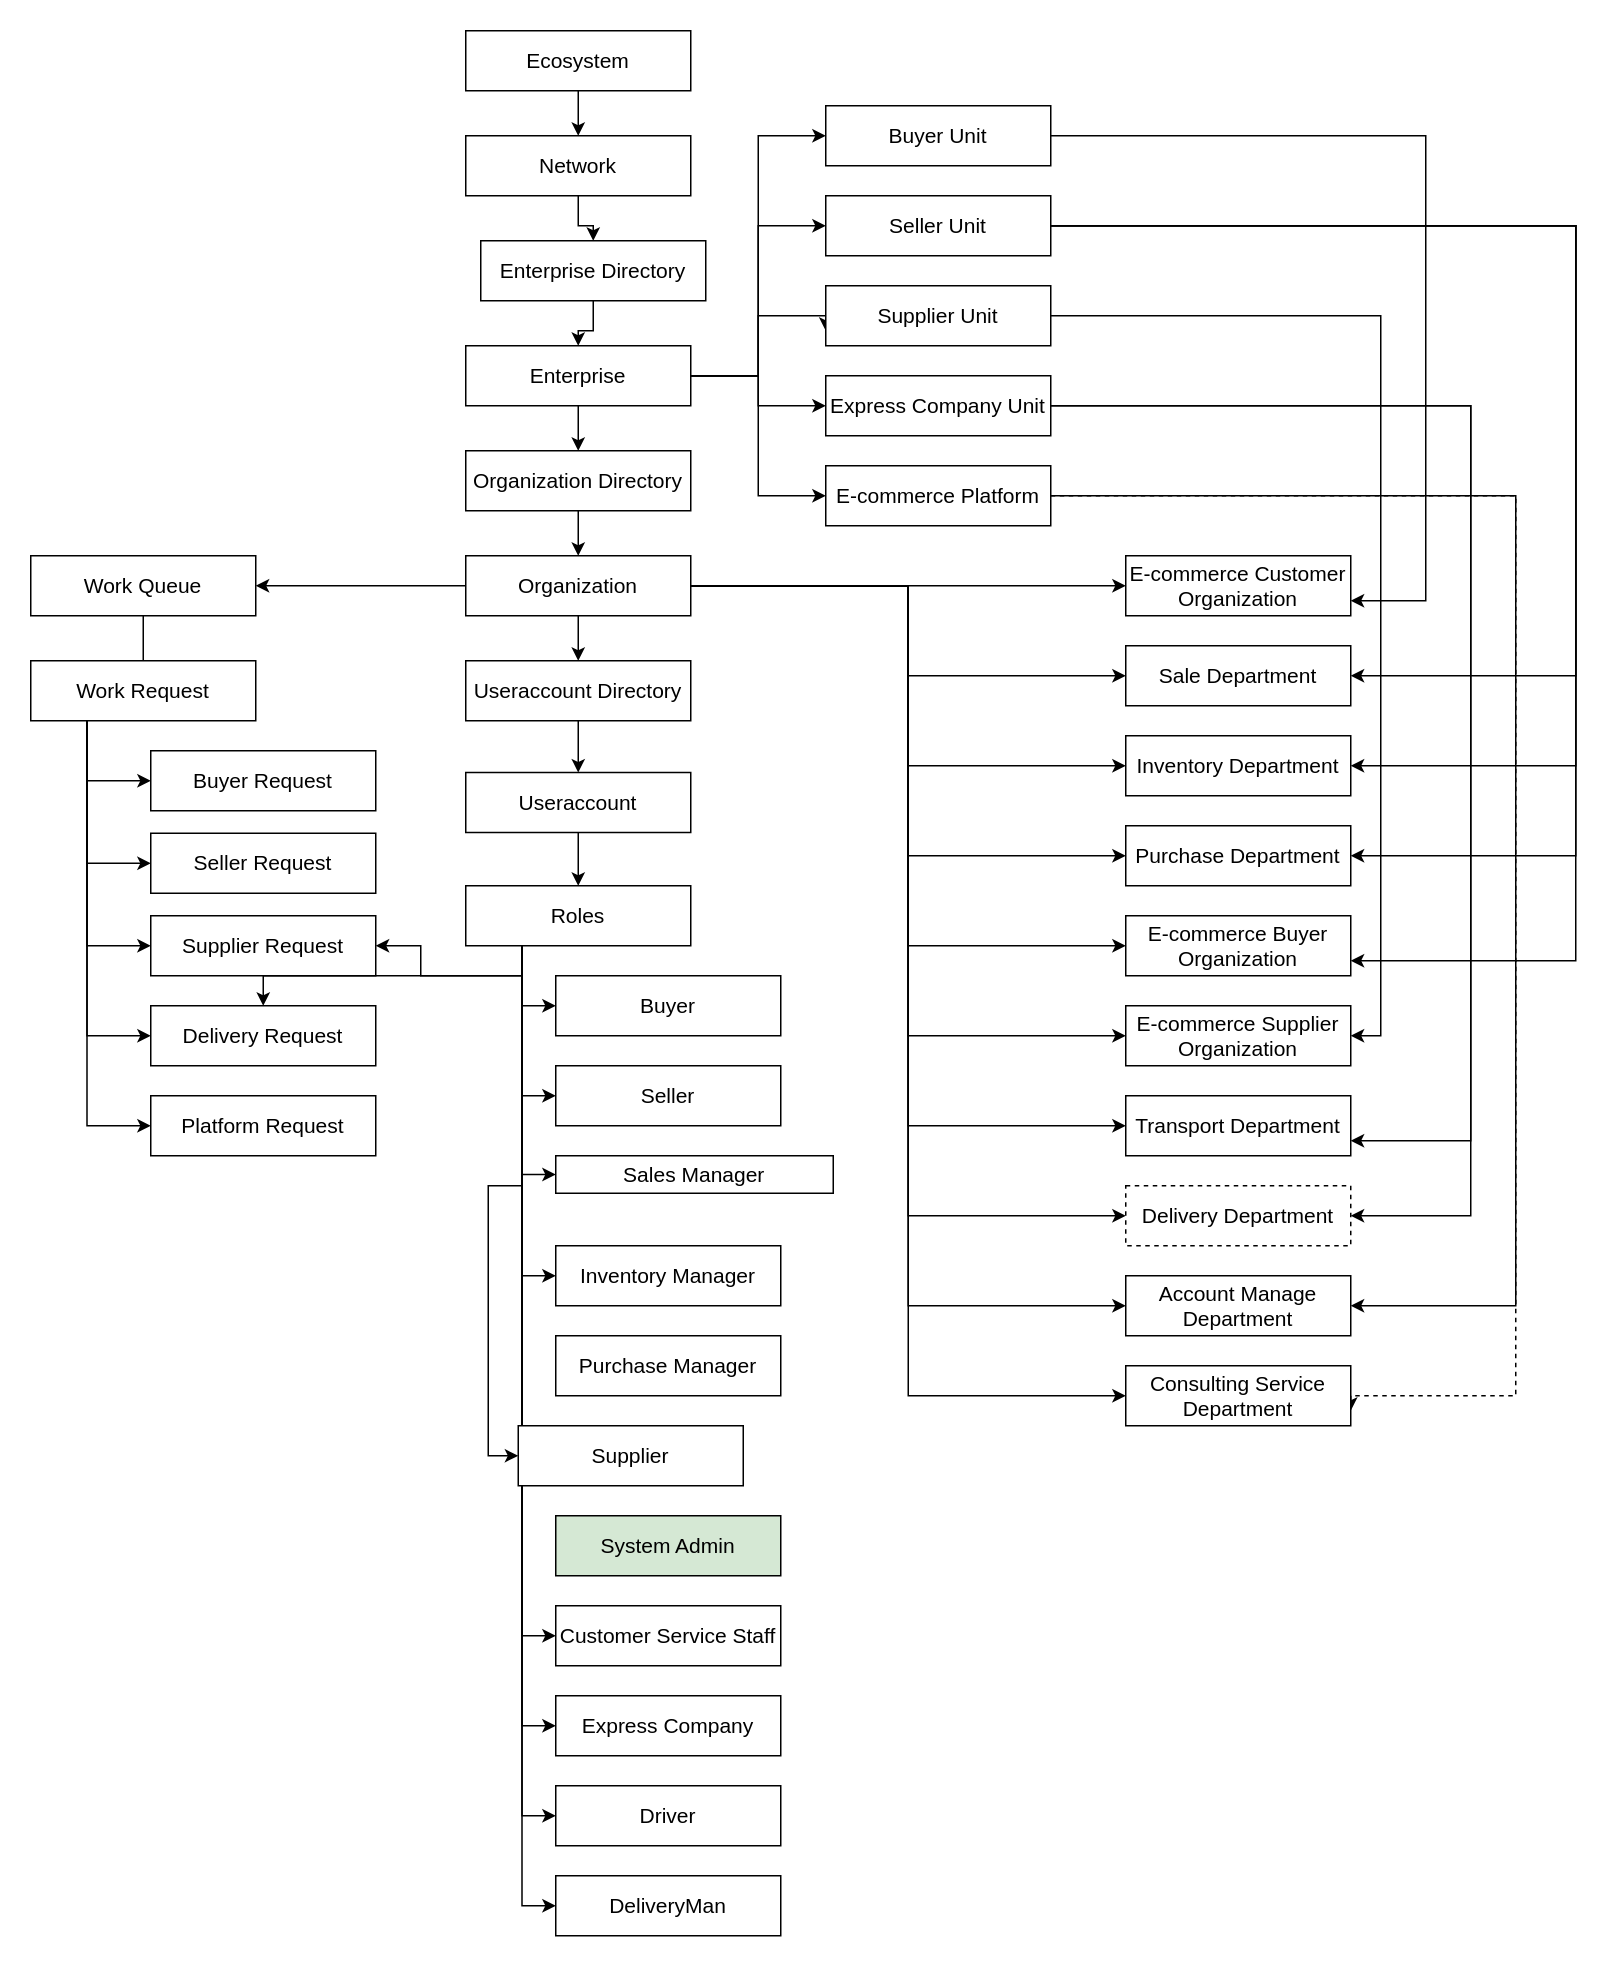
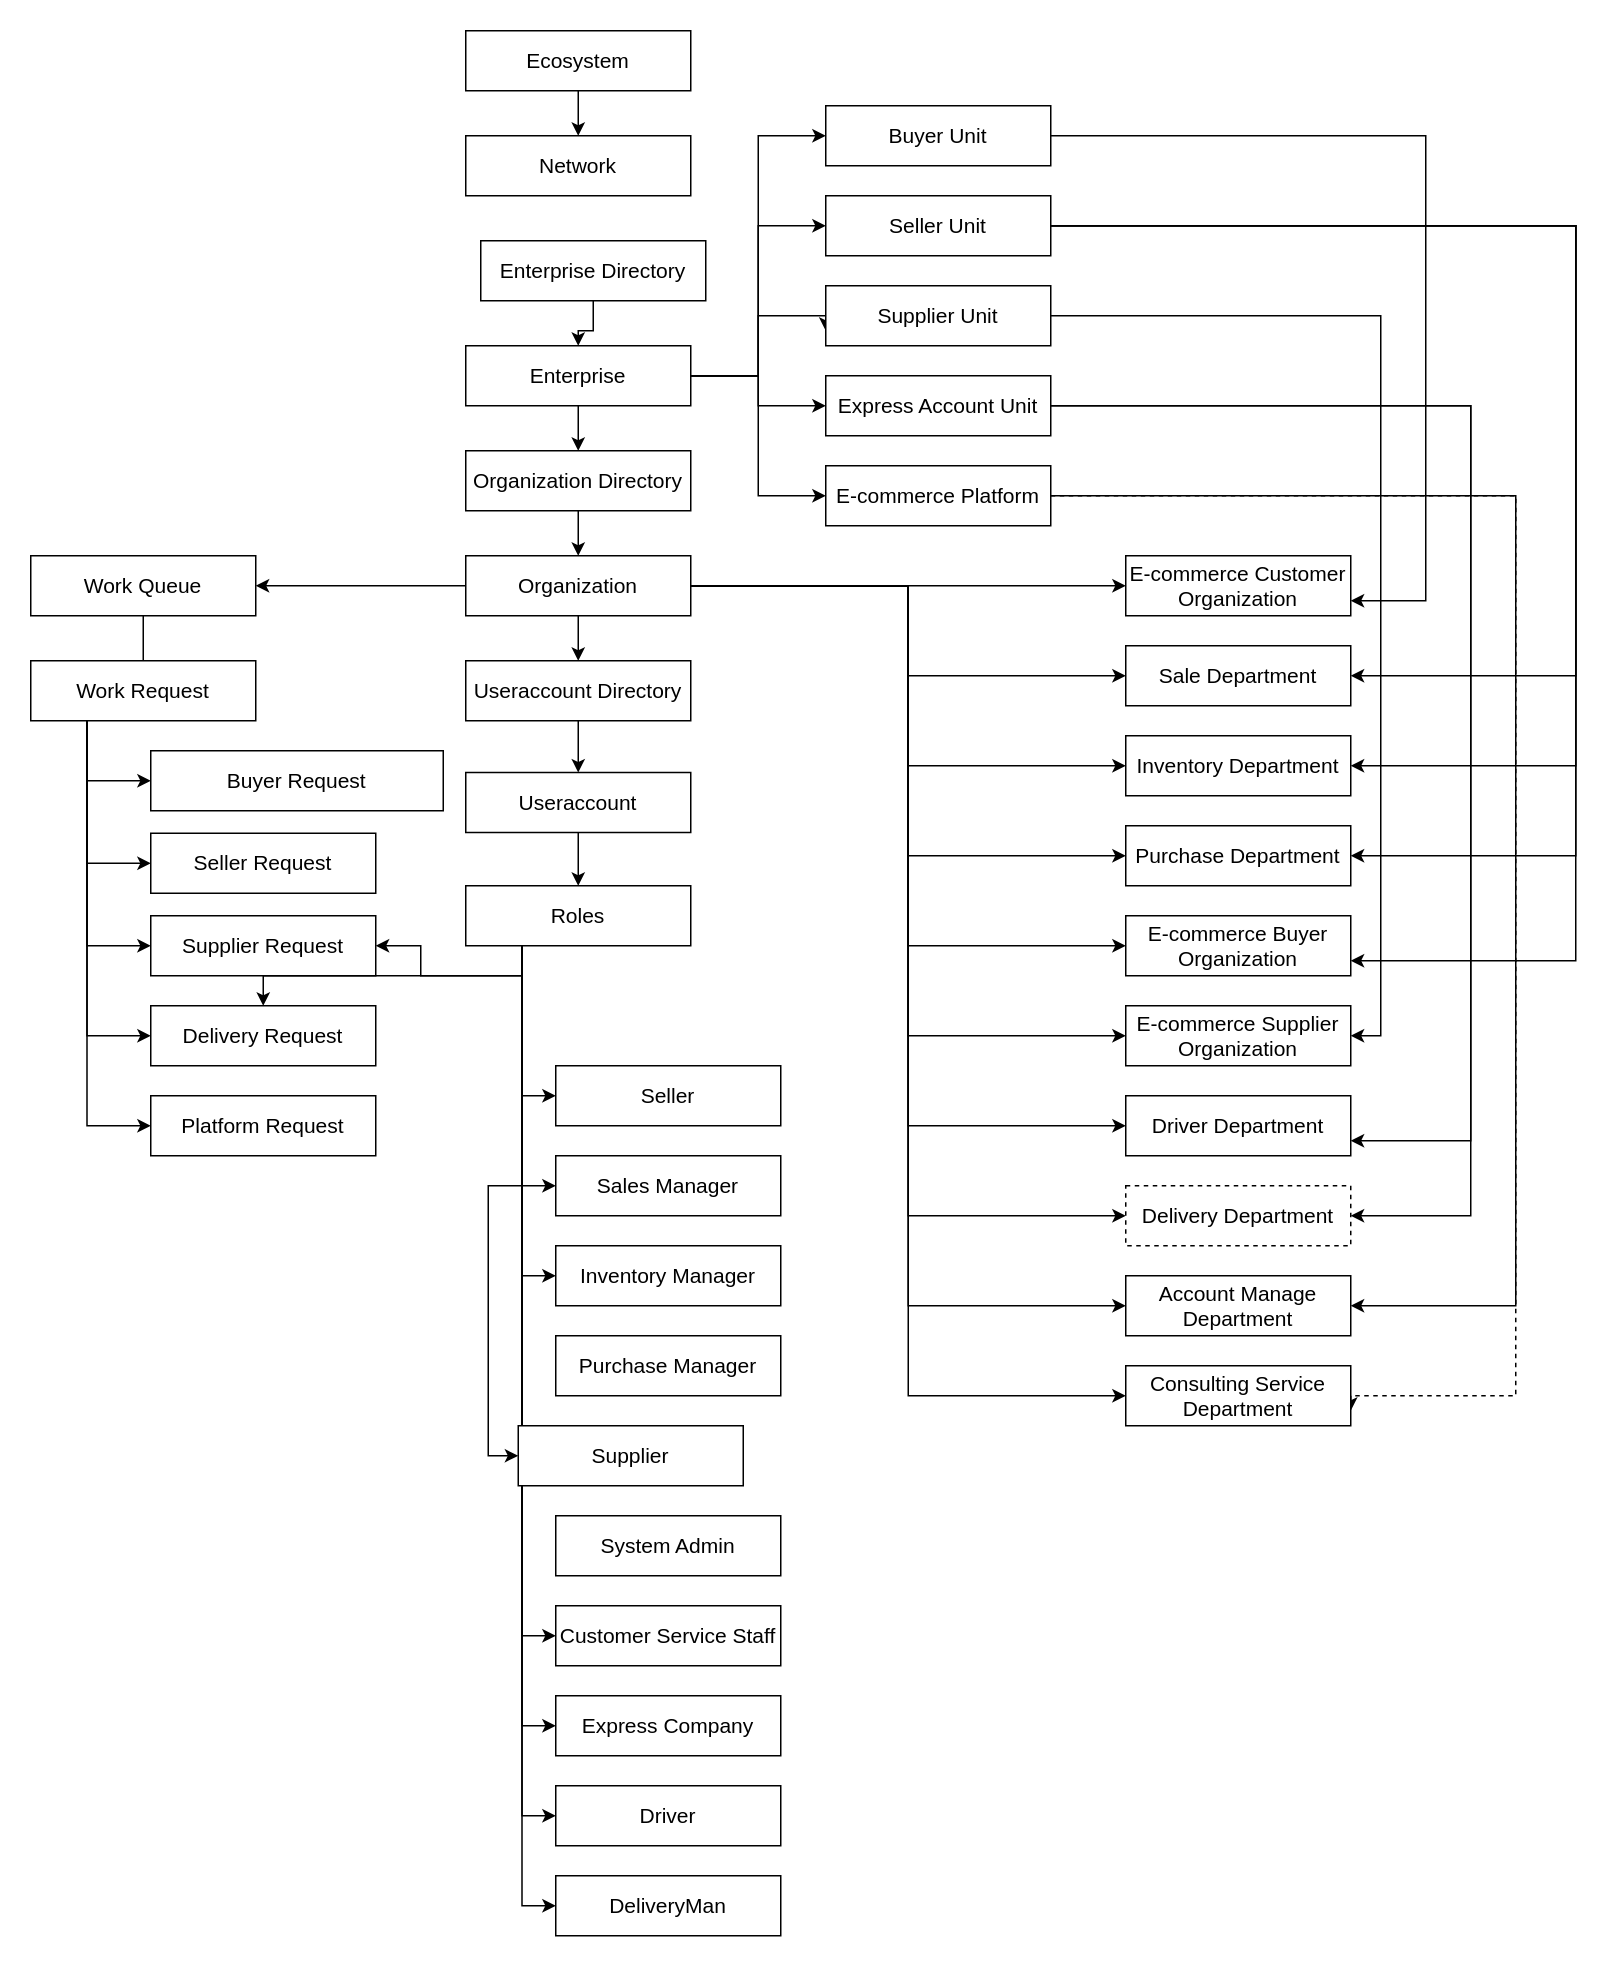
edge "Network" -> "Enterprise Directory": removed
node "Express Company Unit": label "Express Company Unit" -> "Express Account Unit"
node "Buyer Request": size 225x60 -> 293x60
edge "Roles" -> "Buyer": removed
node "Buyer": removed
node "Transport Department": label "Transport Department" -> "Driver Department"
node "Sales Manager": size 278x38 -> 225x60
node "System Admin": fillcolor #d5e8d4 -> #ffffff
